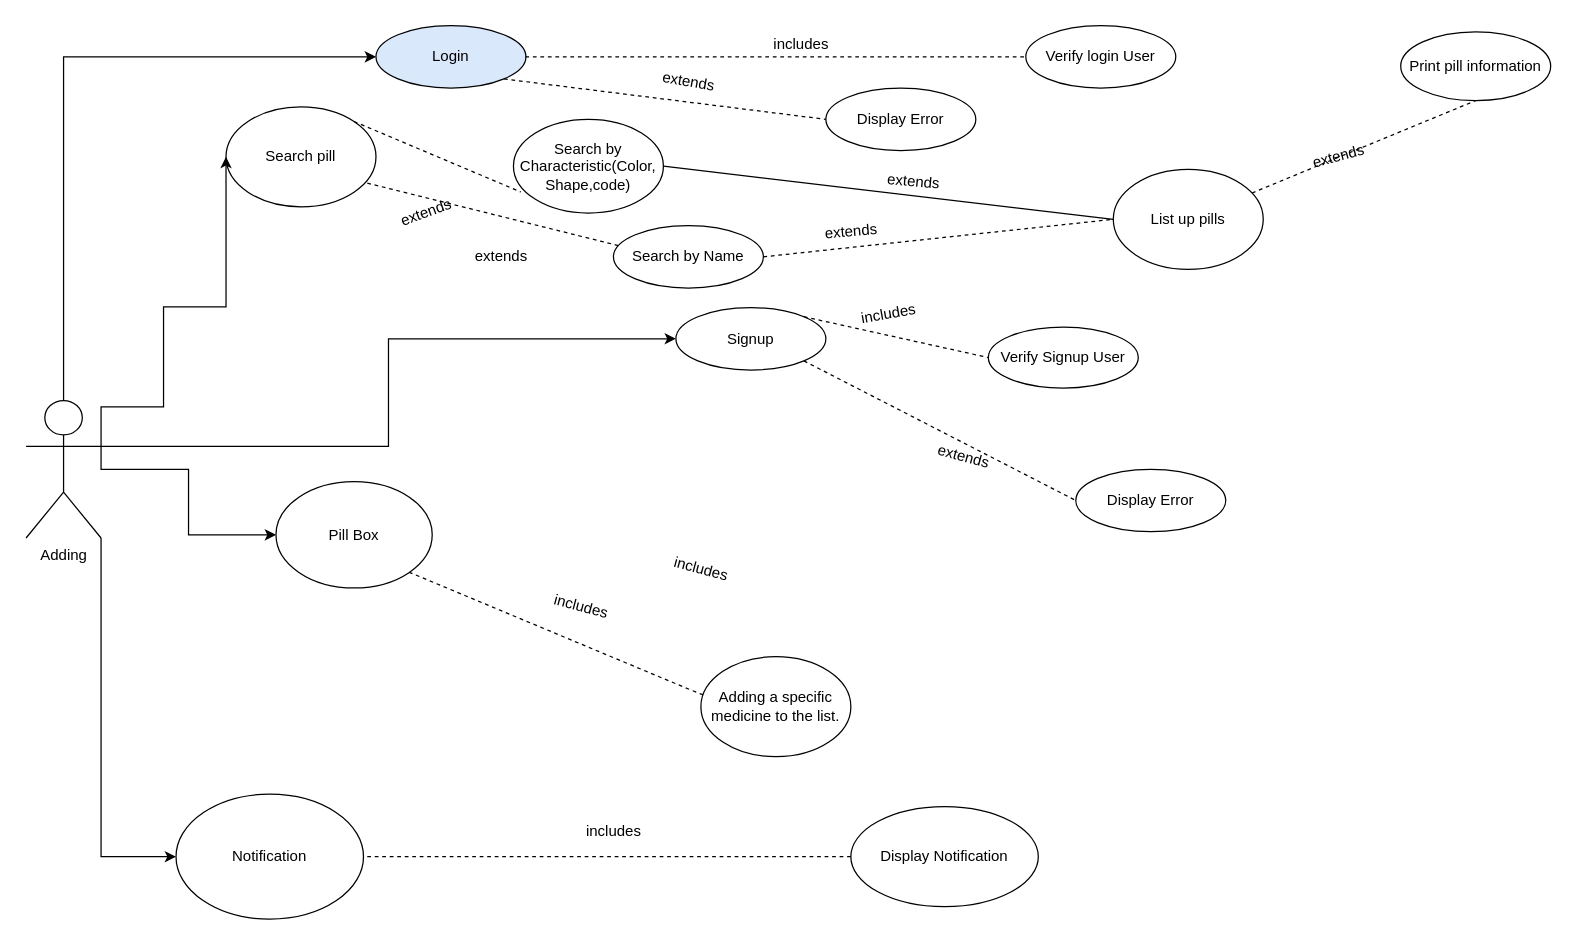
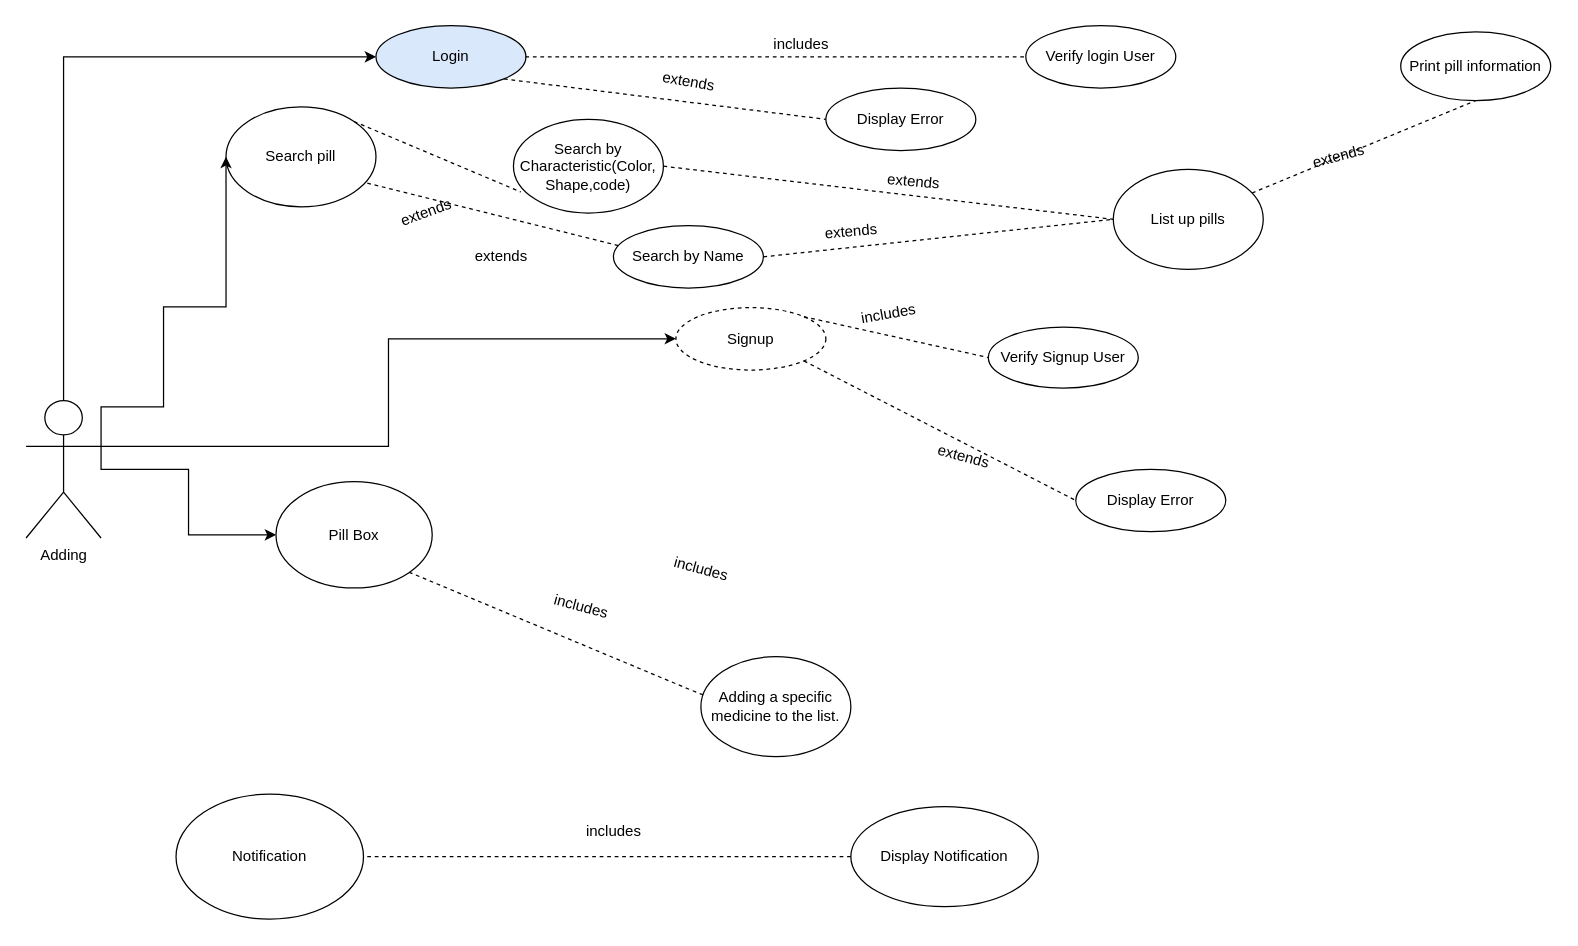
edge "Search by Characteristic(Color, Shape,code)" -- "List up pills": style solid -> dashed
node "Signup": style solid -> dashed
edge "Adding" -> "Notification": removed
